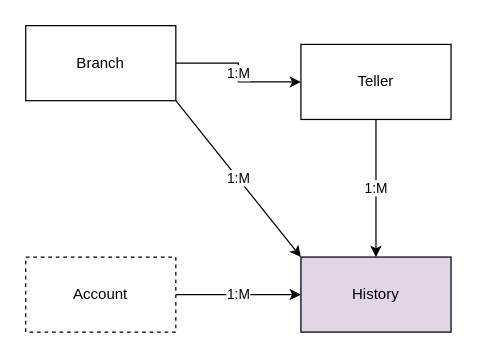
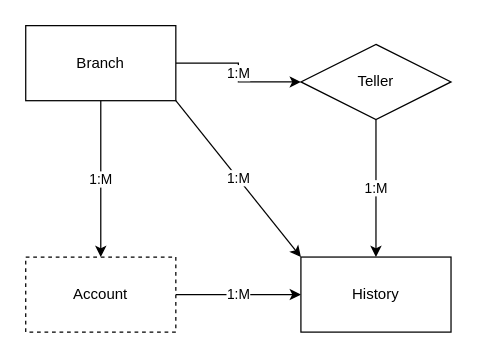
node "Teller": shape rectangle -> diamond
edge "Branch" -> "Account": added, label "1:M"
node "History": fillcolor #e1d5e7 -> #ffffff
